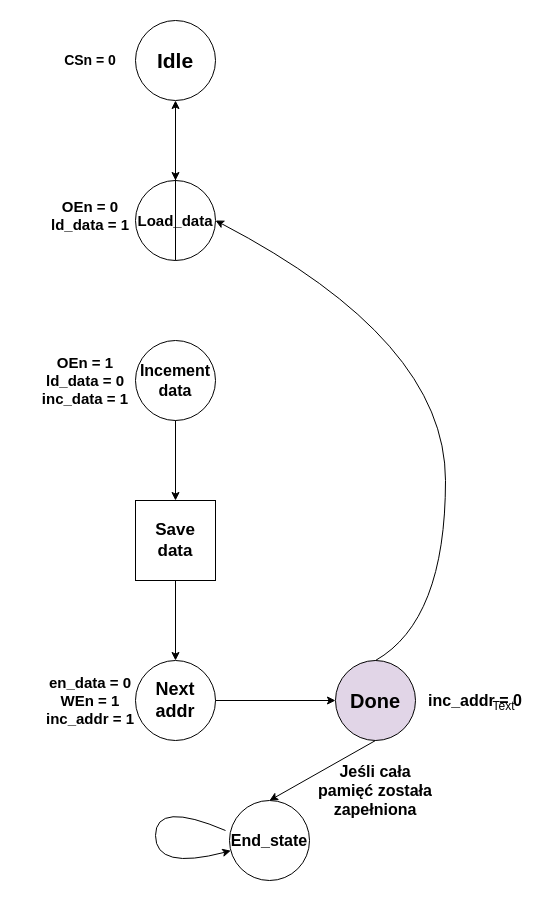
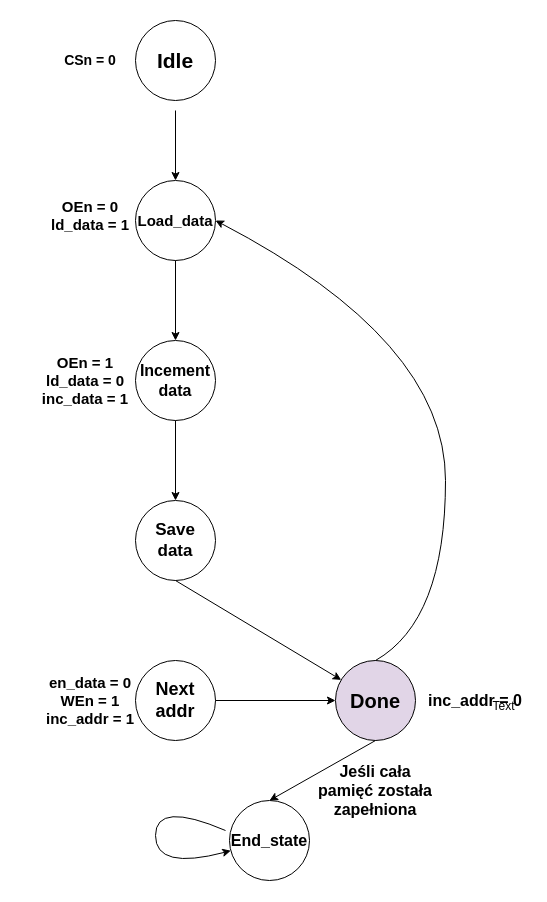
edge "Load_data" -> "Idle": now "Load_data" -> "Incement data"
node "Save data": shape rectangle -> ellipse
edge "Save data" -> "Next addr": now "Save data" -> "Done"
